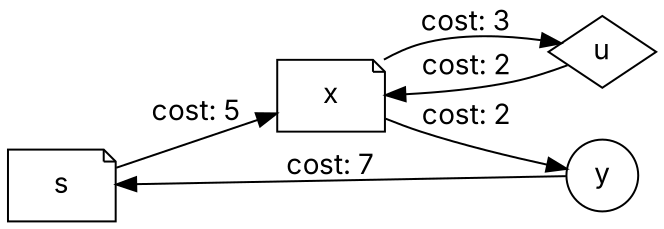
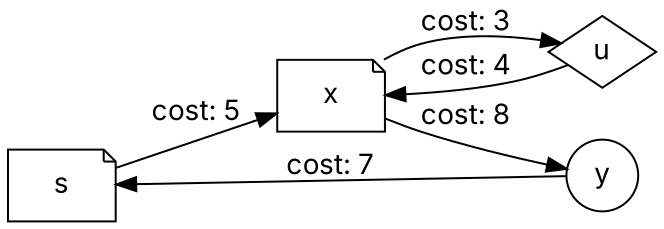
edge "u" -> "x": label "cost: 2" -> "cost: 4"
edge "x" -> "y": label "cost: 2" -> "cost: 8"
